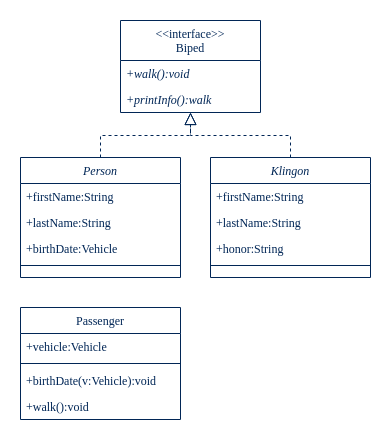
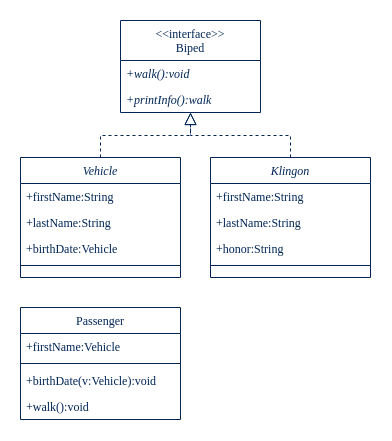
node "Person": label "Person" -> "Vehicle"
node "+vehicle:Vehicle": label "+vehicle:Vehicle" -> "+firstName:Vehicle"
